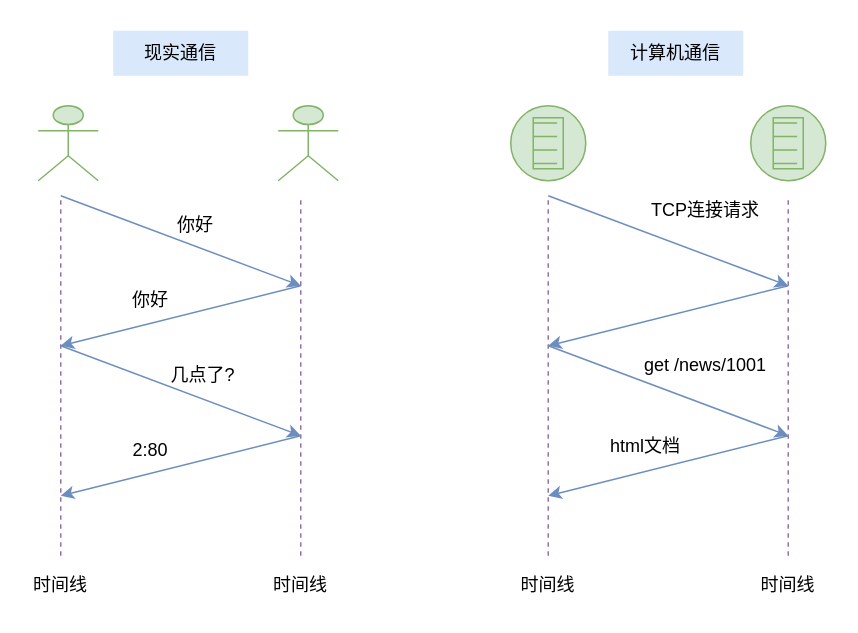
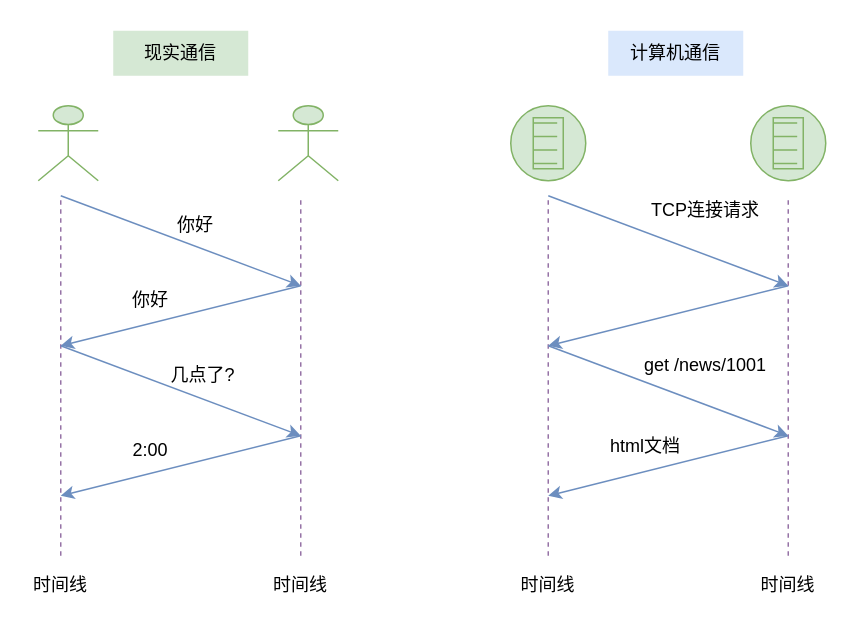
node "现实通信": fillcolor #dae8fc -> #d5e8d4
node "2:80": label "2:80" -> "2:00"
